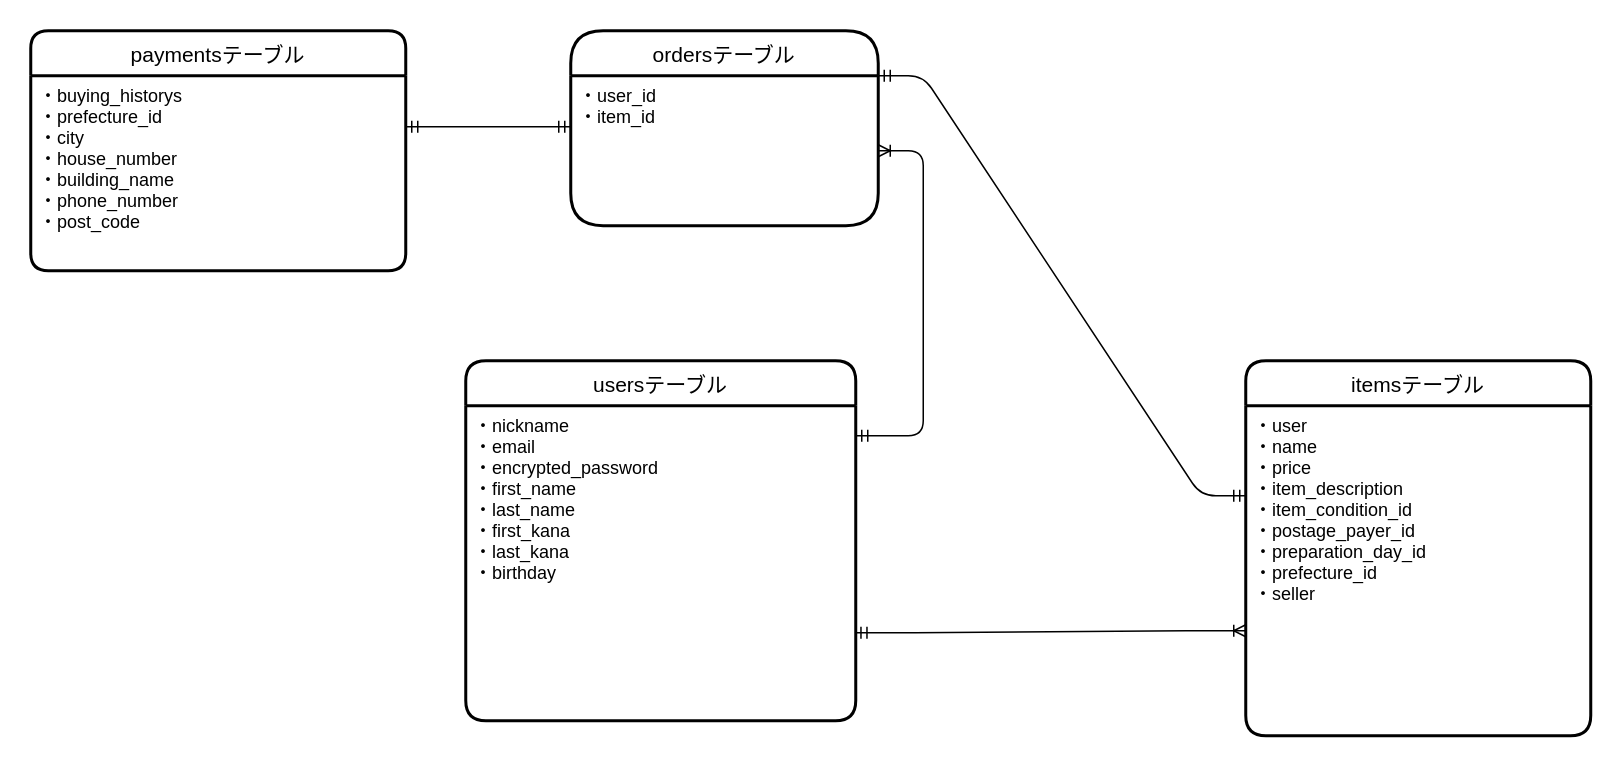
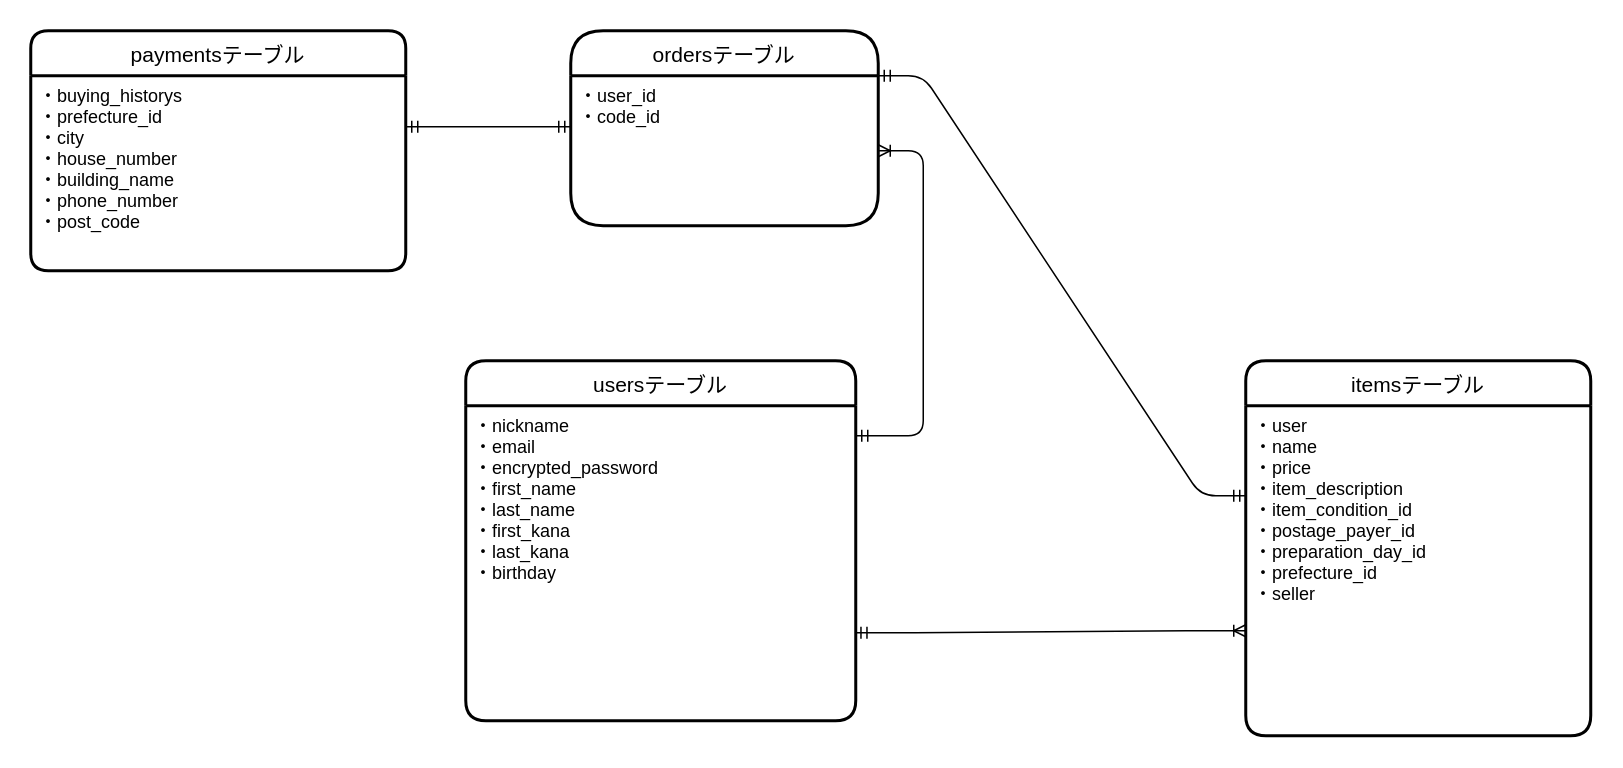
node "・user_id ・item_id": label "・user_id ・item_id" -> "・user_id ・code_id"
